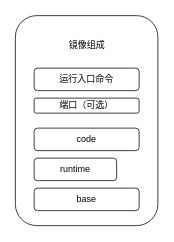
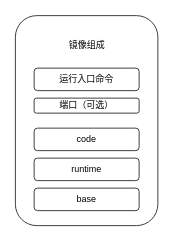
node "runtime": size 83x23 -> 105x23
